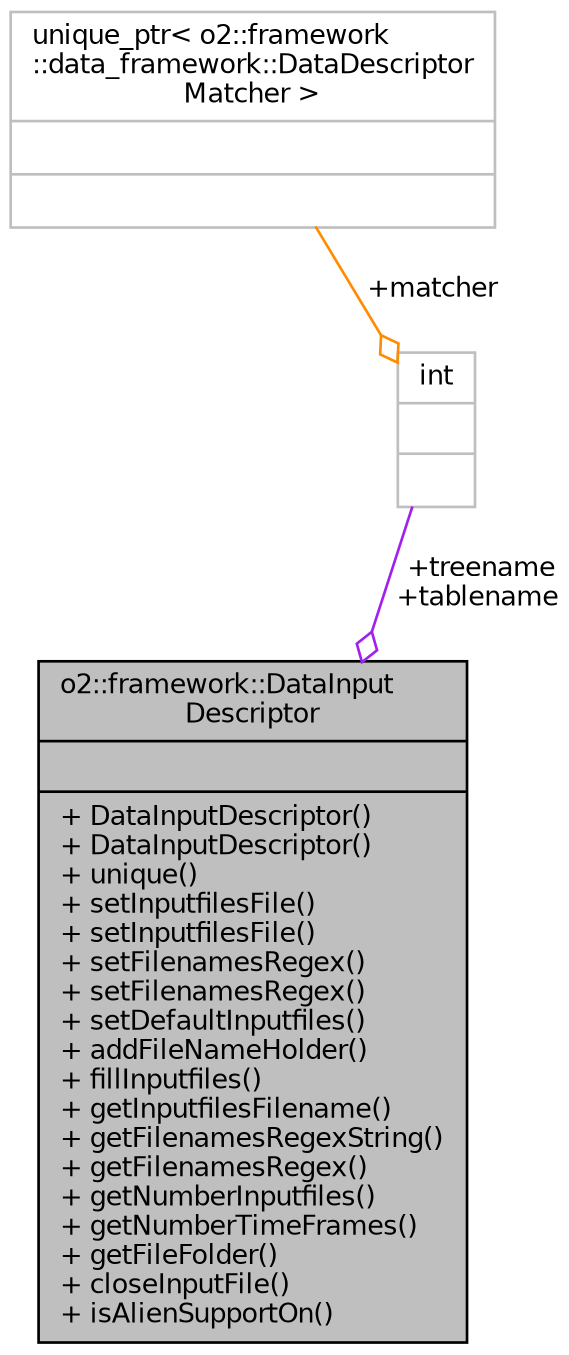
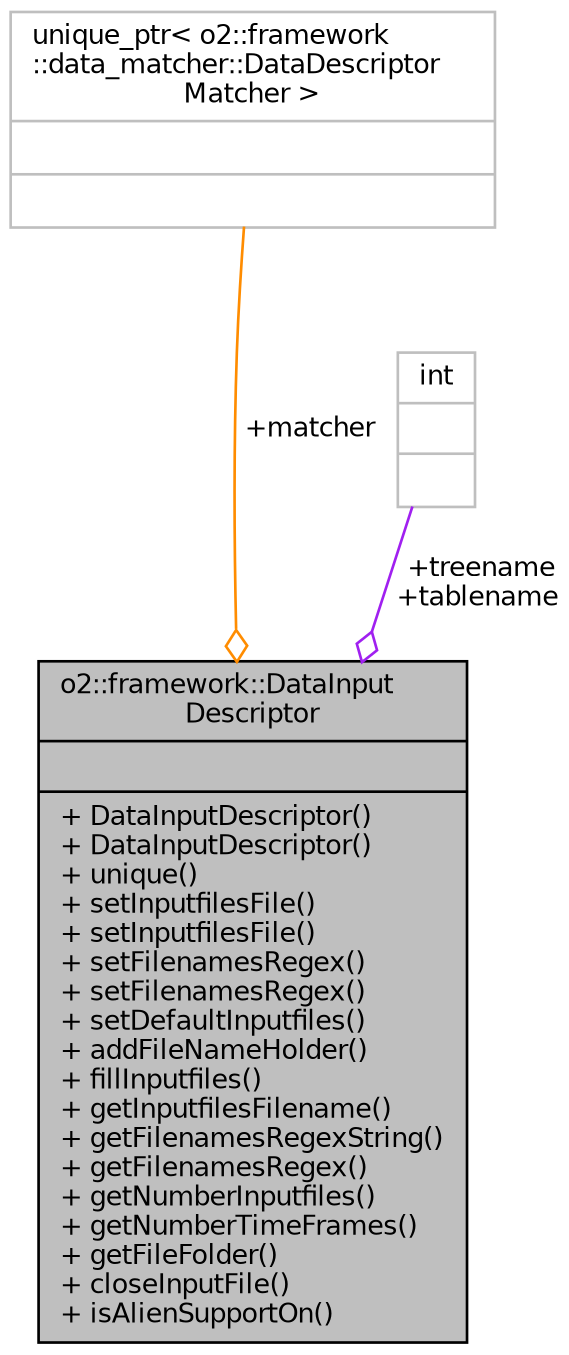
node "unique_ptr< o2::framework": text "::data_framework::DataDescriptor" -> "::data_matcher::DataDescriptor"
edge "unique_ptr< o2::framework" -> "int": now "unique_ptr< o2::framework" -> "o2::framework::DataInput"
